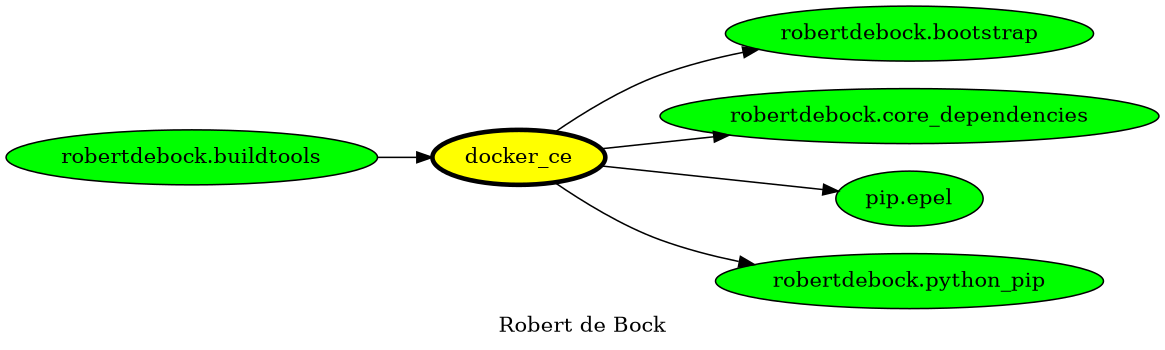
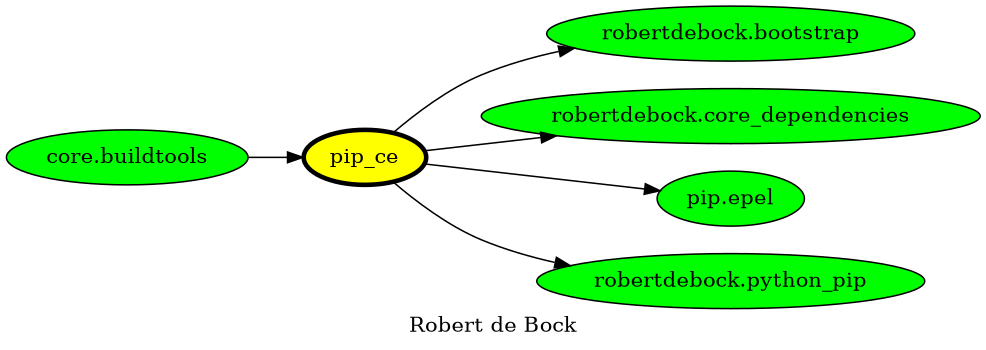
node "robertdebock.buildtools": label "robertdebock.buildtools" -> "core.buildtools"
node "docker_ce": label "docker_ce" -> "pip_ce"
